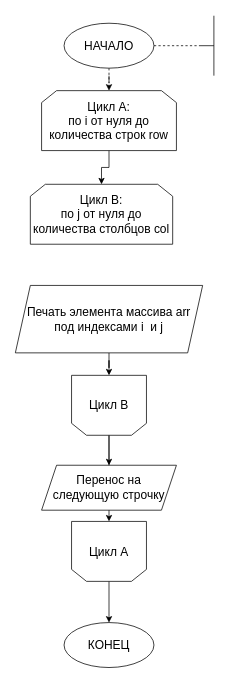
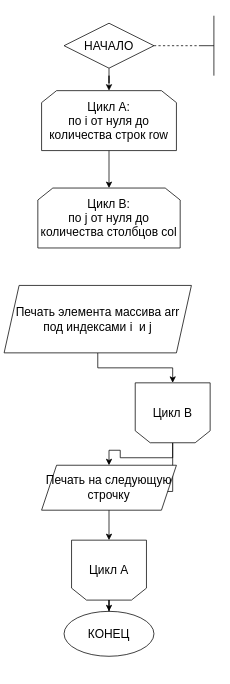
node "НАЧАЛО": shape ellipse -> diamond
edge "НАЧАЛО" -> "Цикл А: по i от нуля до количества строк row": style dashed -> solid
node "Цикл B: по j от нуля до количества столбцов col": moved (102, 214) -> (109, 218)
node "Печать элемента массива arr под индексами i и j": moved (109, 319) -> (98, 319)
node "Цикл В": moved (109, 405) -> (173, 413)
node "Перенос на следующую строчку": label "Перенос на следующую строчку" -> "Печать на следующую строчку"
node "Цикл А": moved (109, 552) -> (109, 570)
node "КОНЕЦ": moved (109, 645) -> (109, 634)
